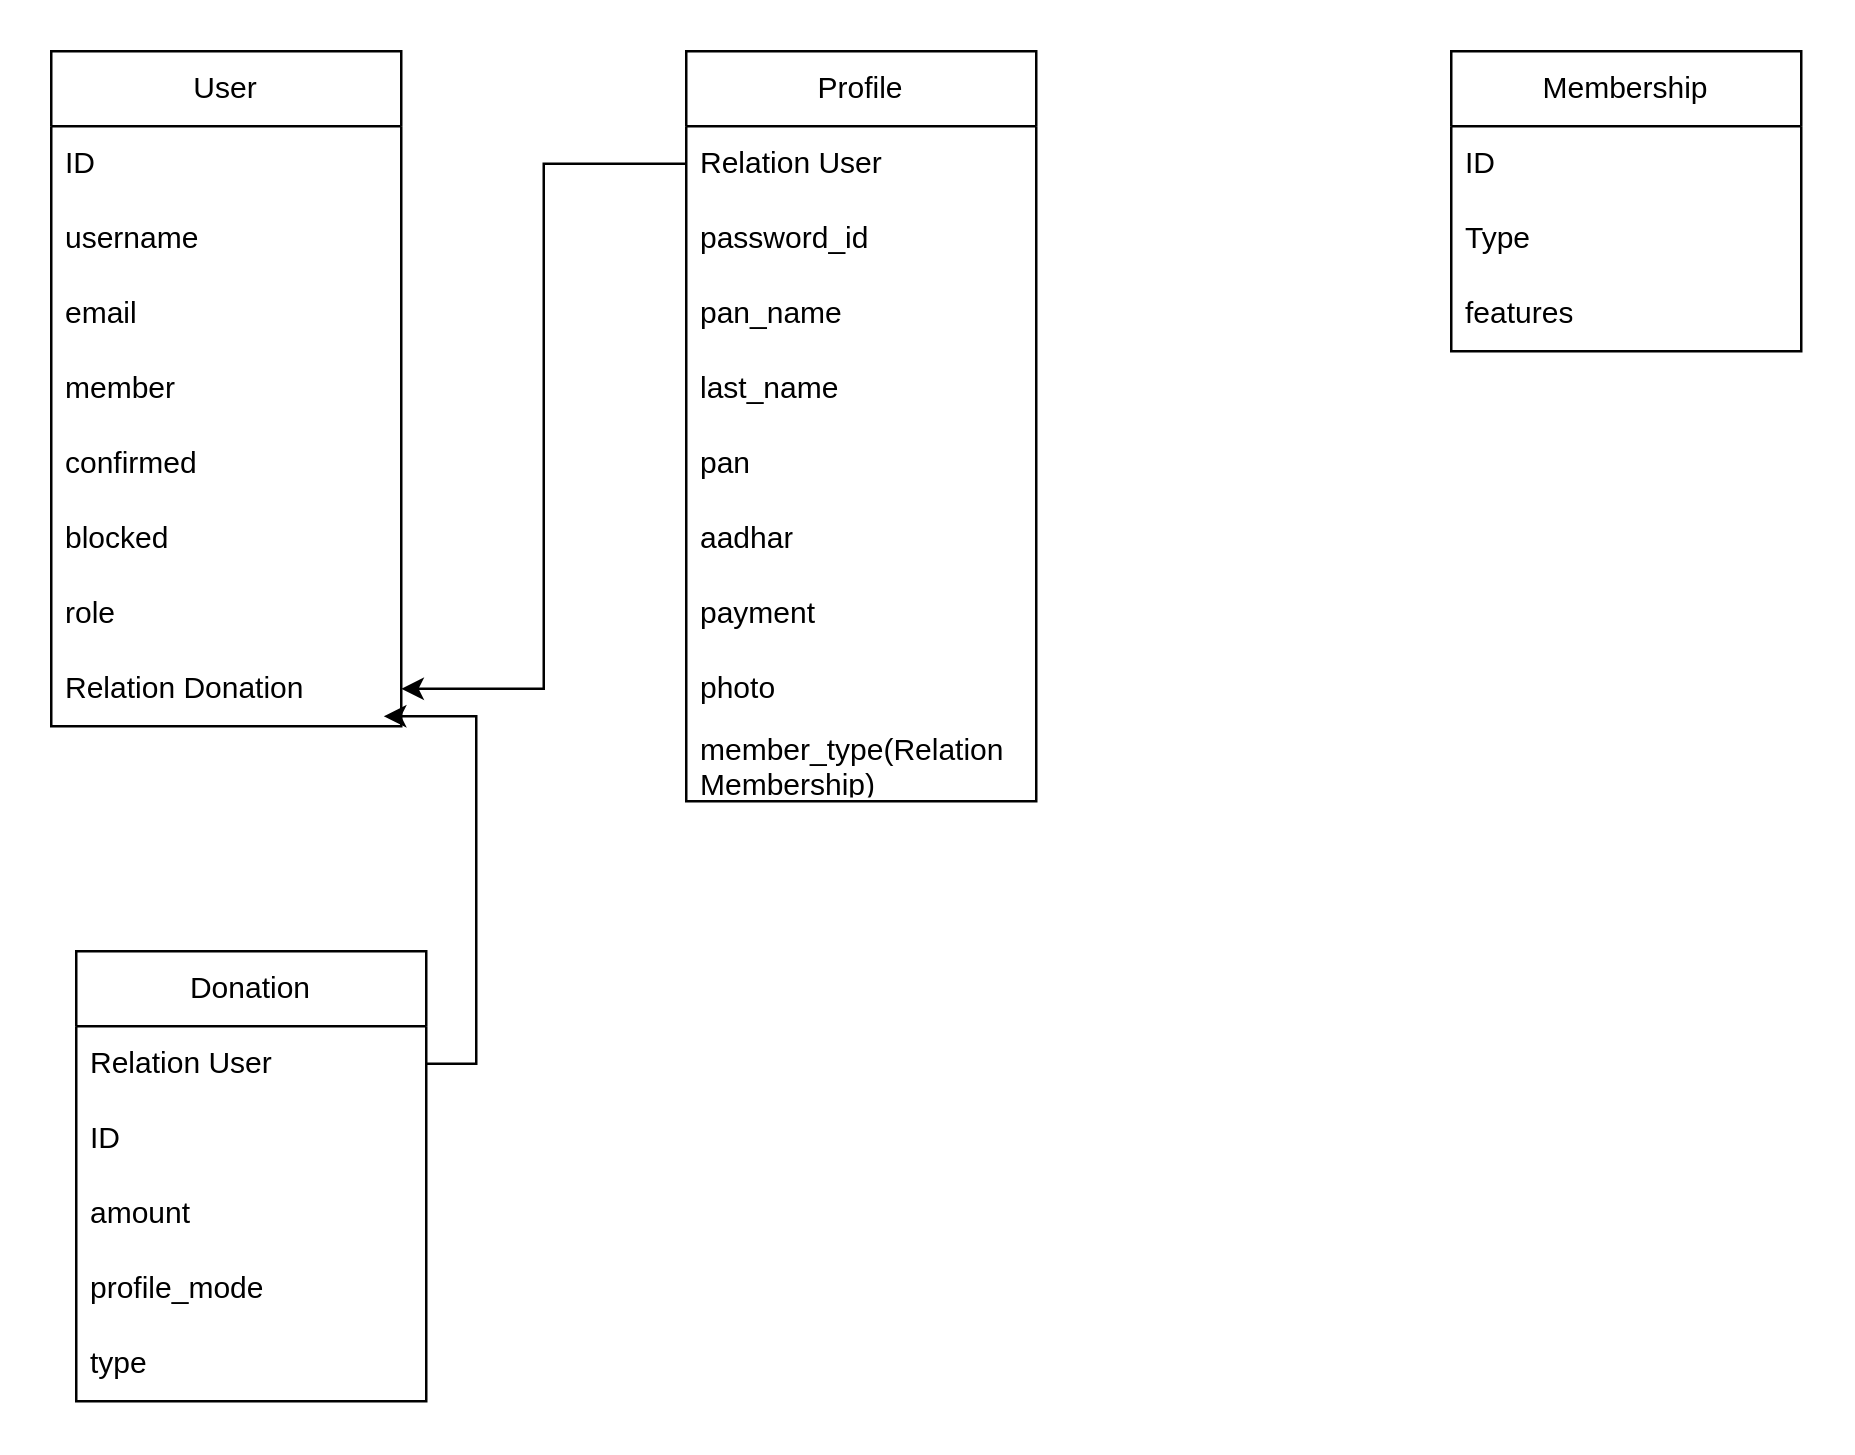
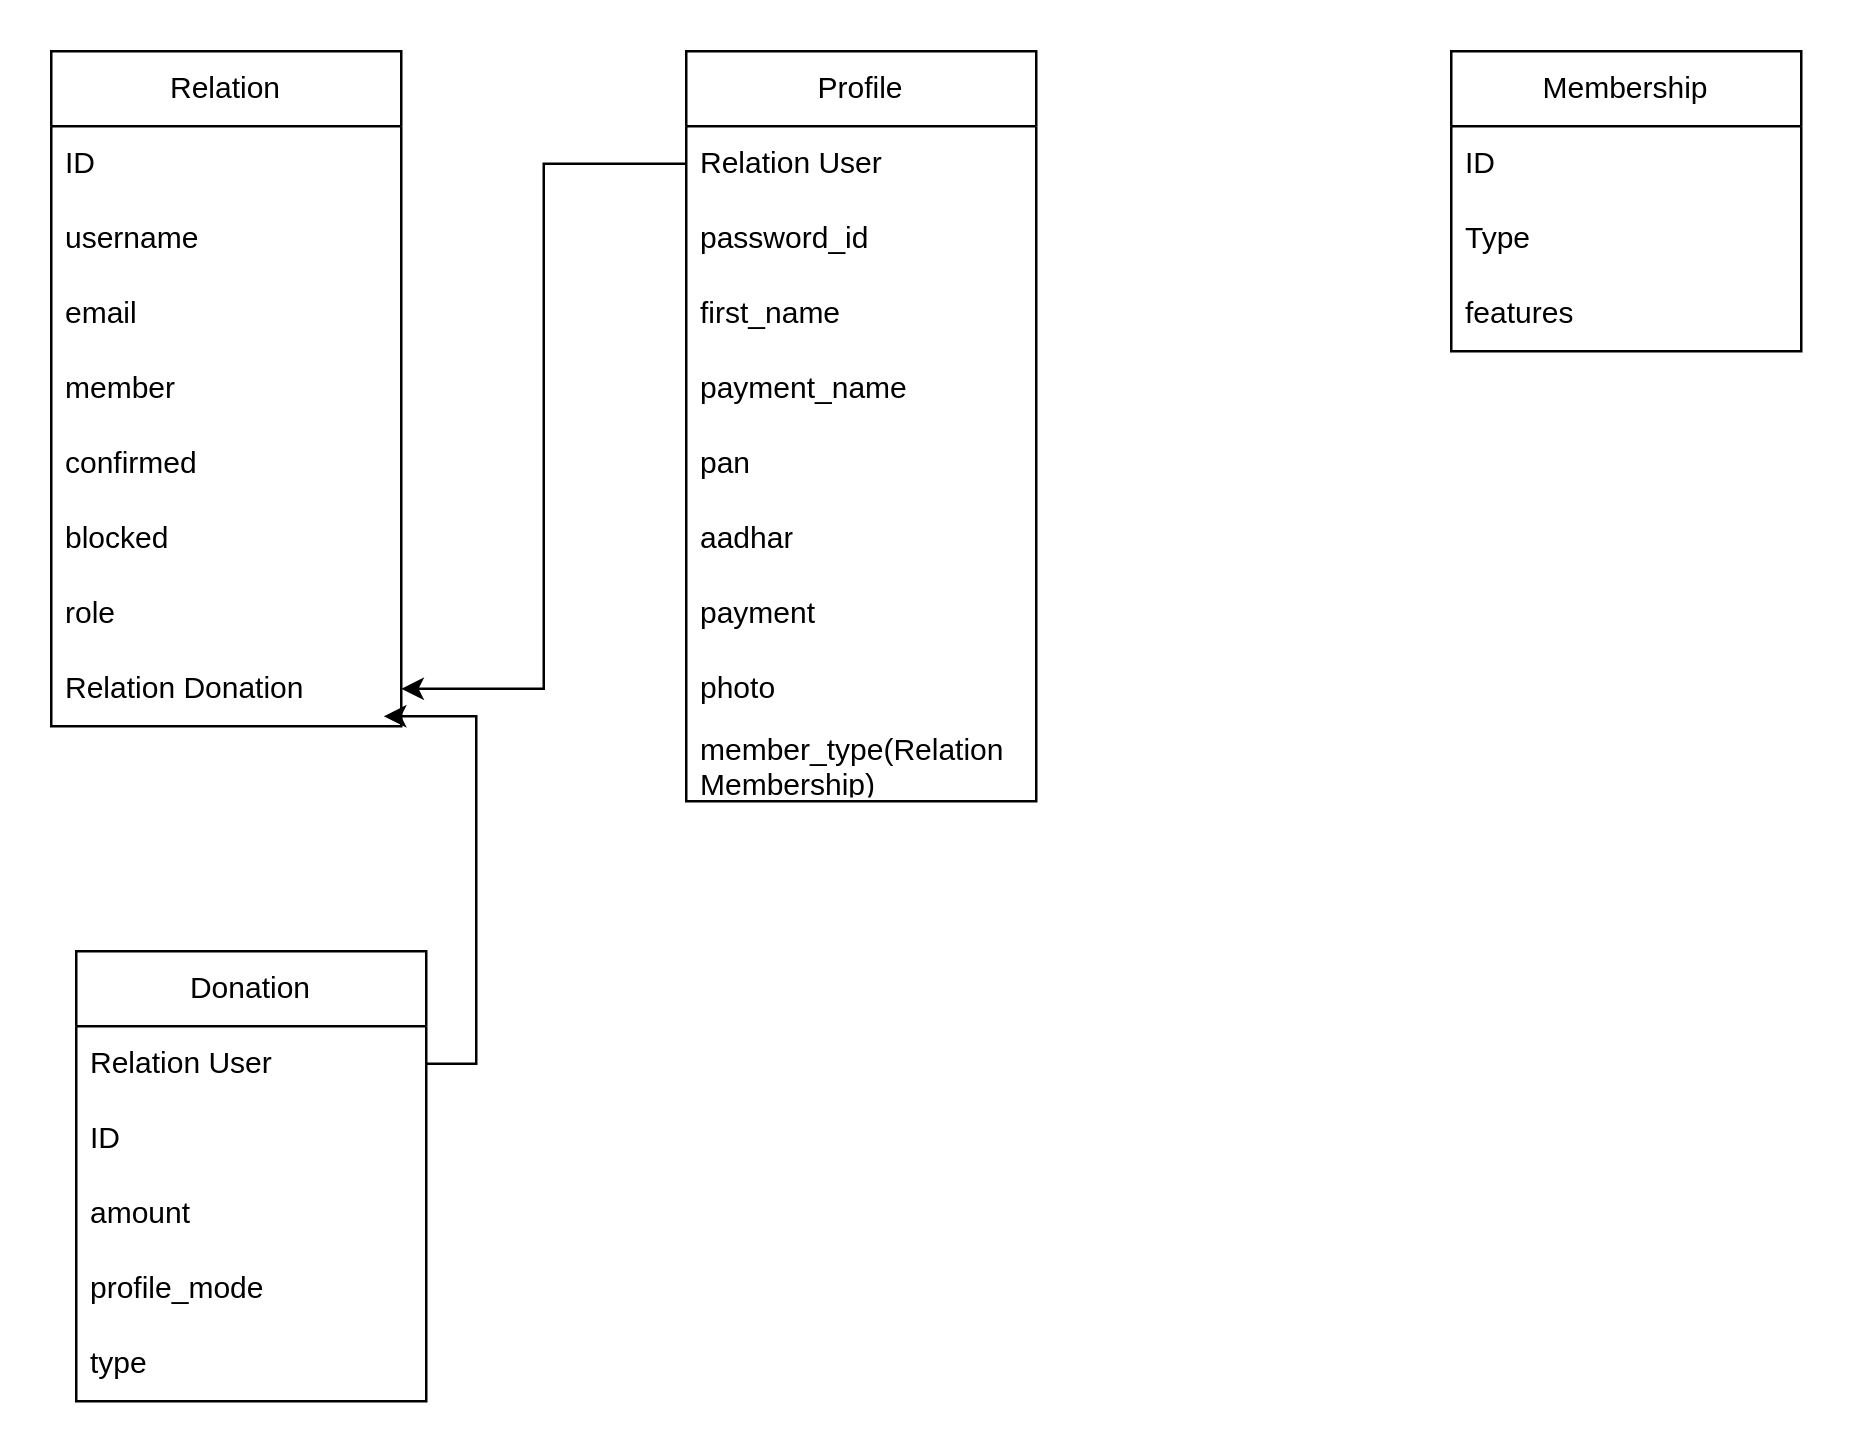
node "User": label "User" -> "Relation"
node "pan_name": label "pan_name" -> "first_name"
node "last_name": label "last_name" -> "payment_name"
